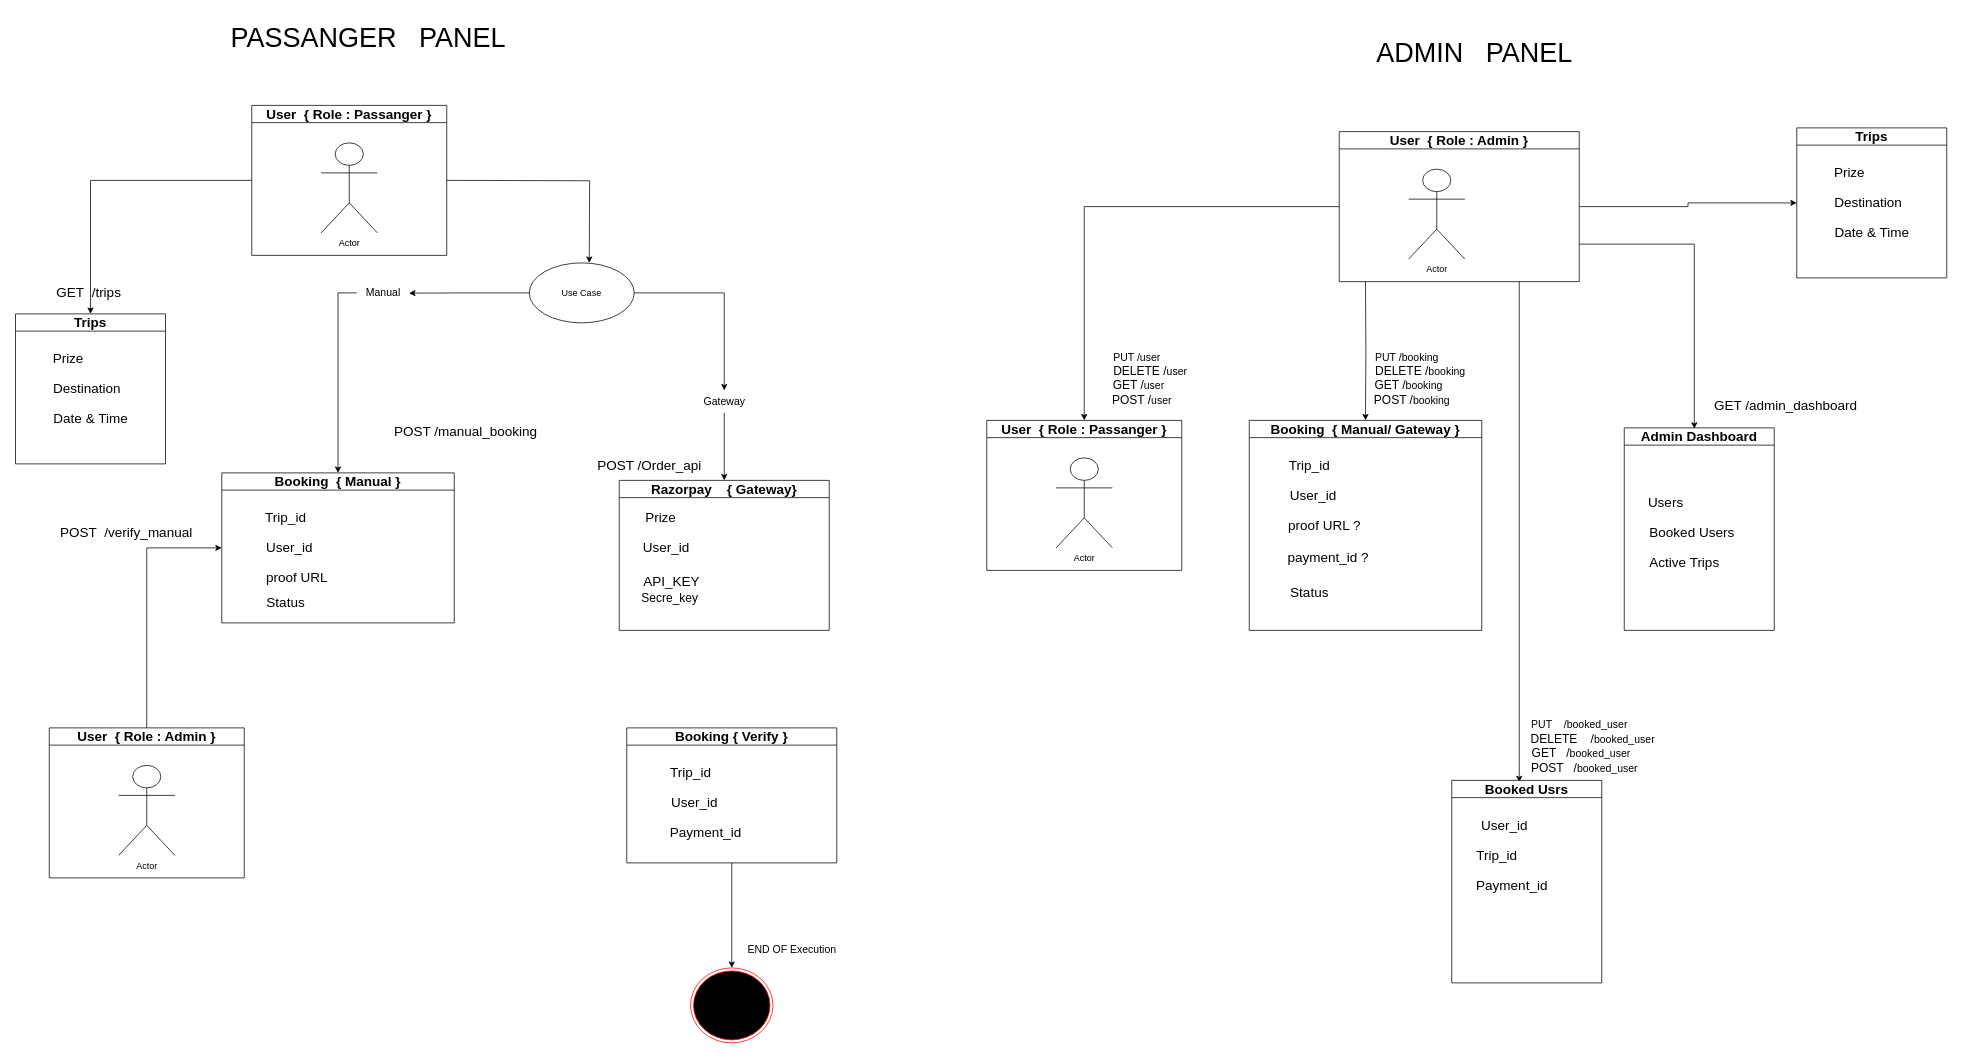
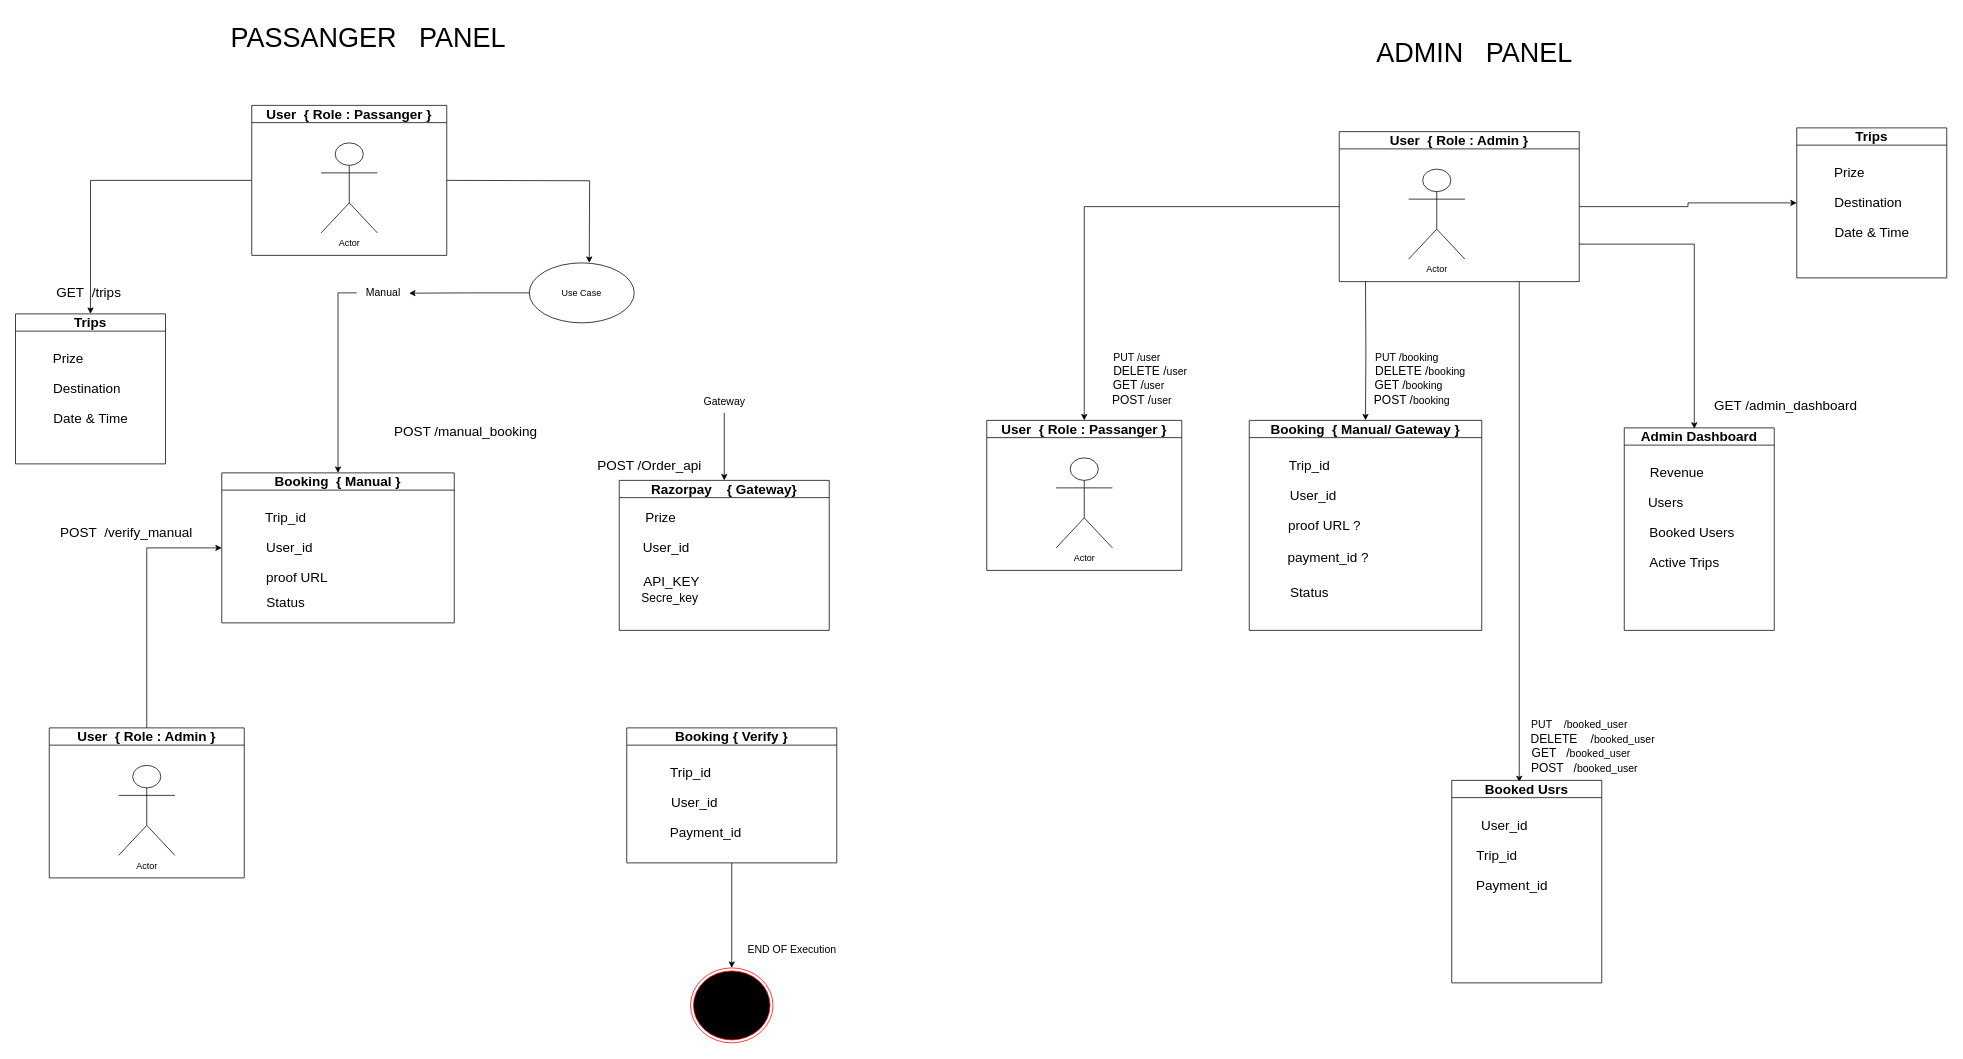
edge "Use Case" -> "Gateway": removed
node "Revenue": added
